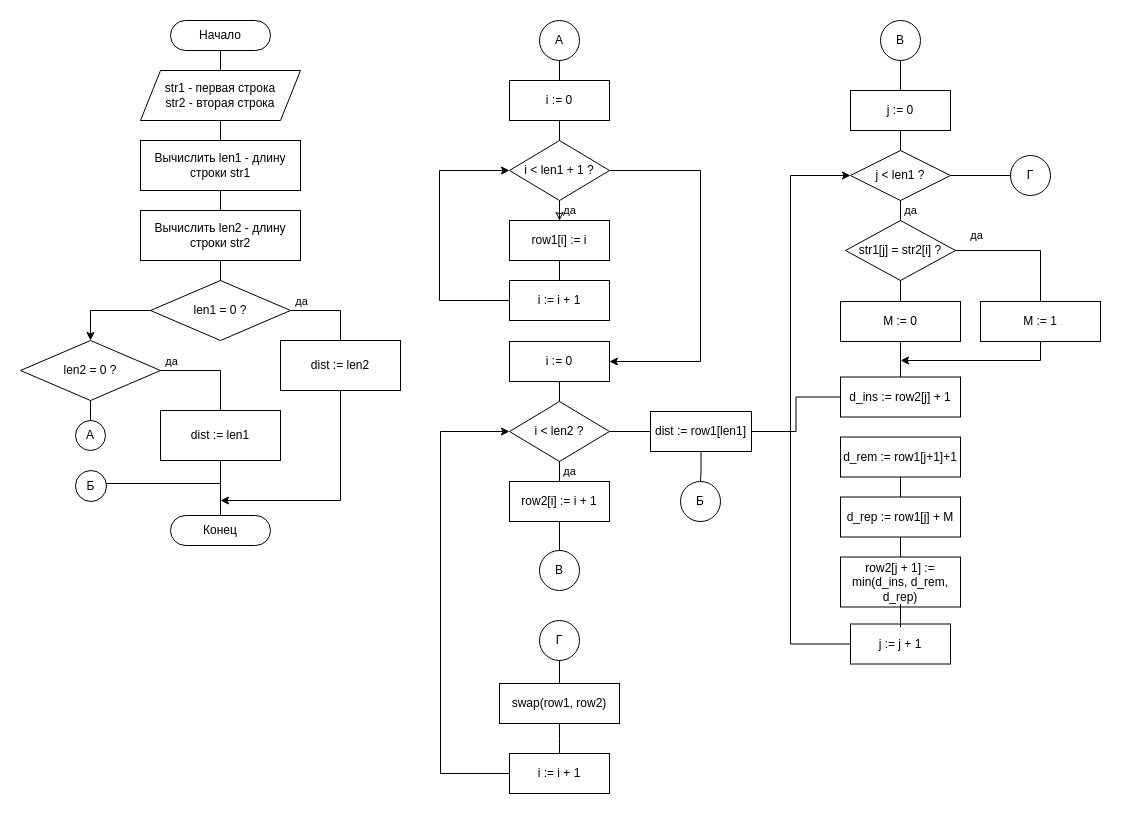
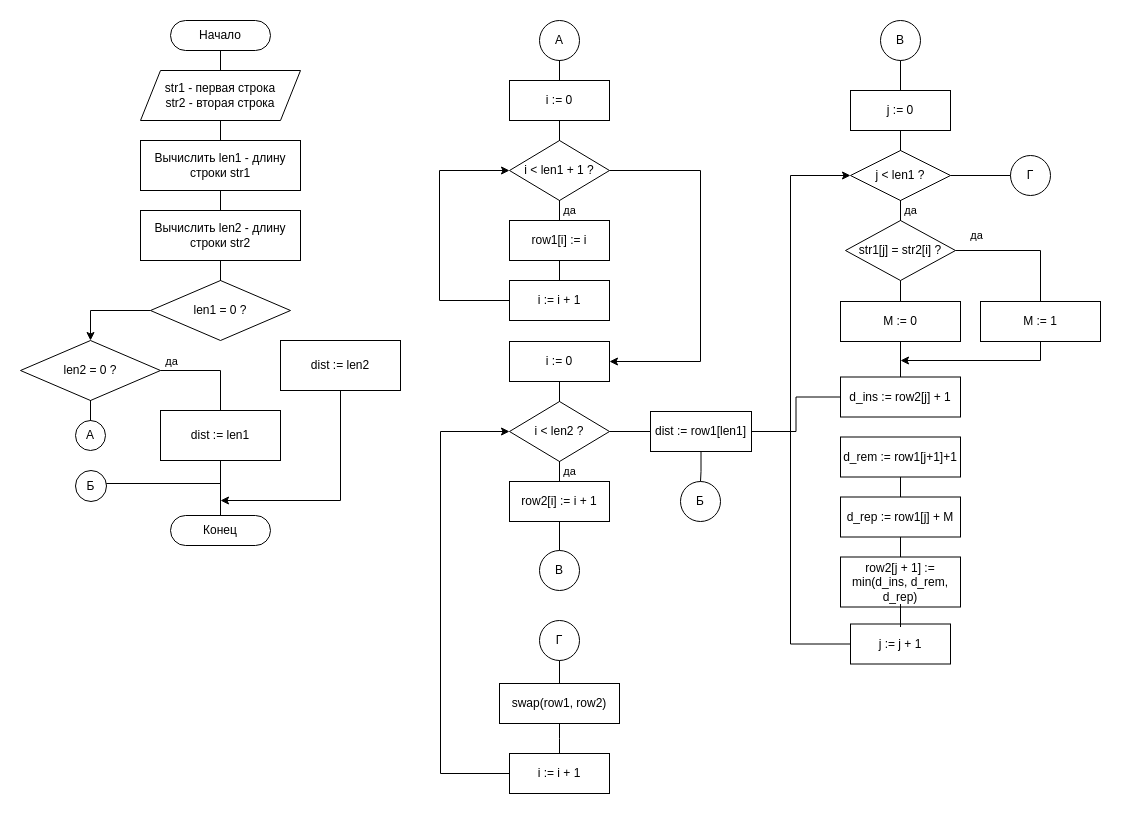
edge "i < len1 + 1 ?" -> "row1[i] := i": arrowhead classic -> none
edge "len1 = 0 ?" -- "dist := len2": removed, label "да"
